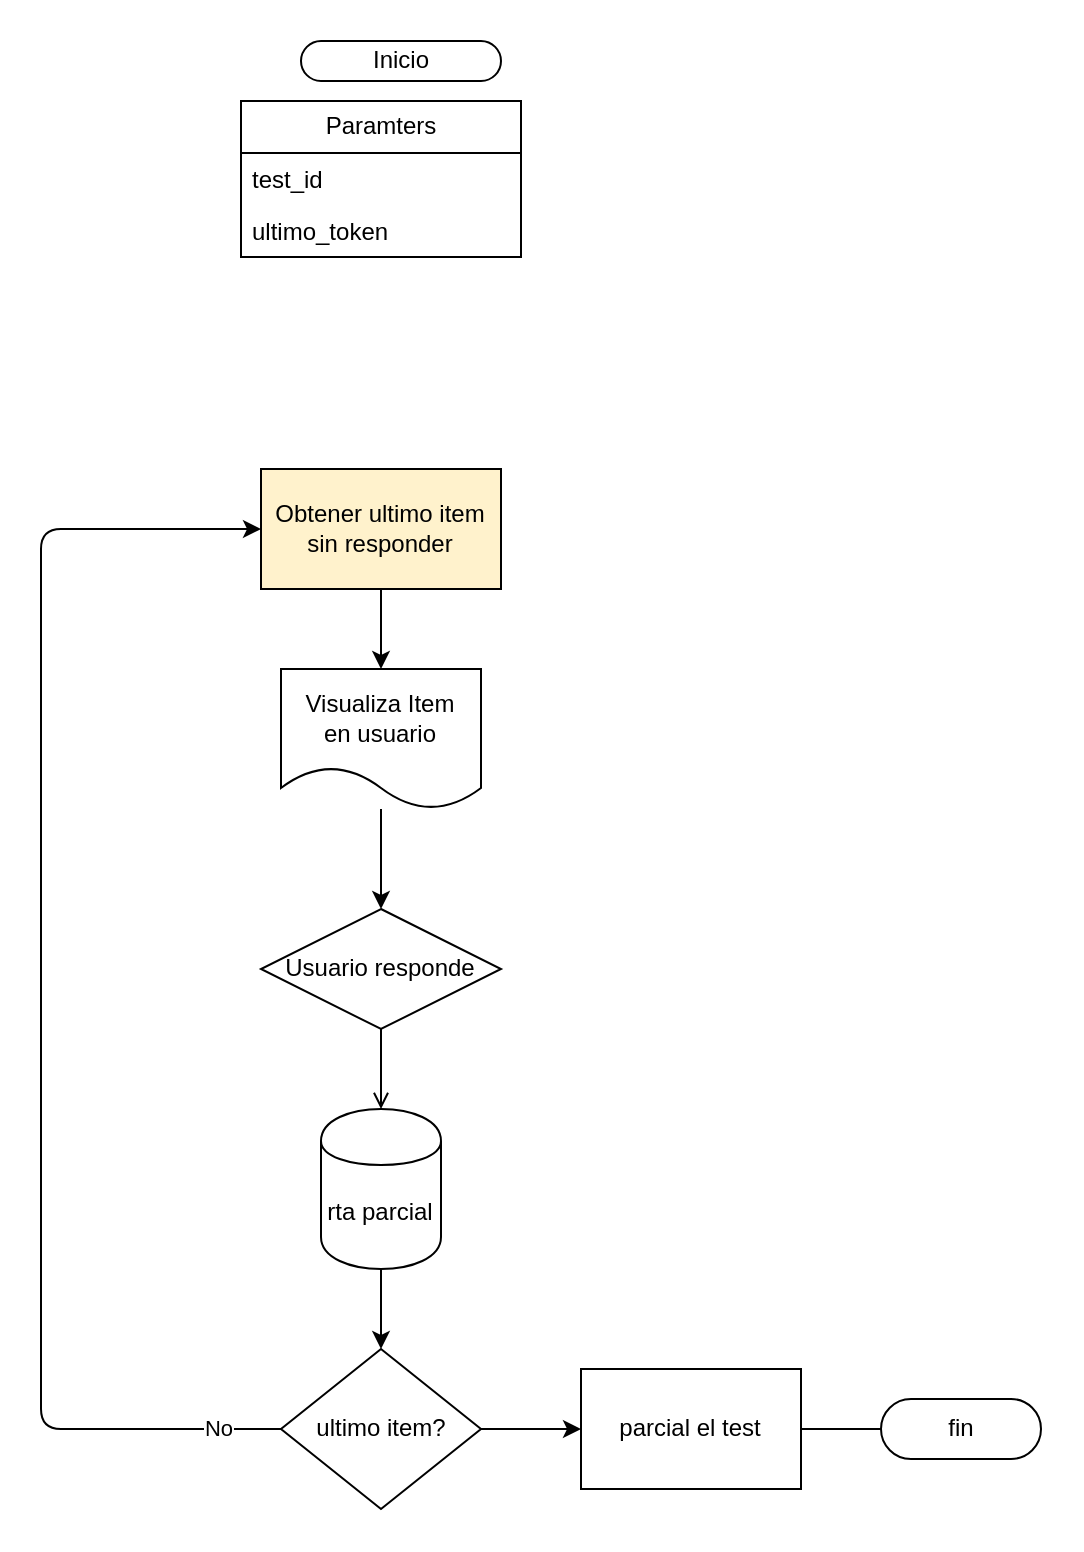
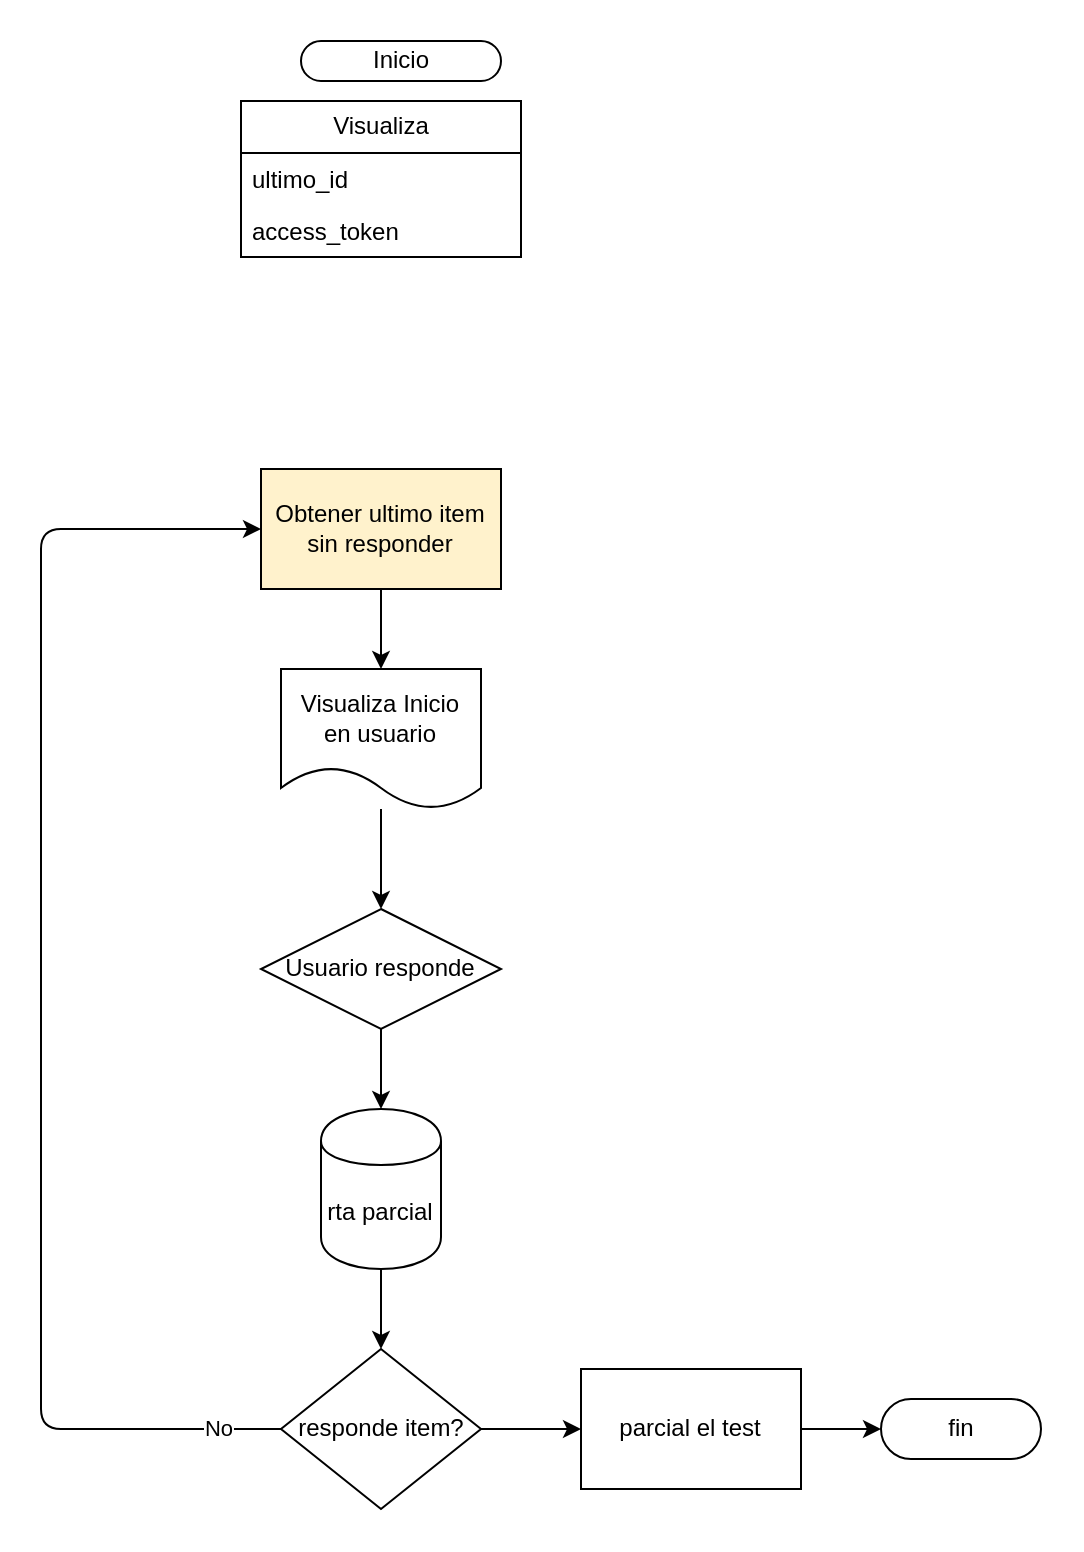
node "Paramters": label "Paramters" -> "Visualiza"
node "test_id": label "test_id" -> "ultimo_id"
node "ultimo_token": label "ultimo_token" -> "access_token"
node "Visualiza Item en usuario": label "Visualiza Item en usuario" -> "Visualiza Inicio en usuario"
edge "Usuario responde" -> "rta parcial": arrowhead open -> classic
node "ultimo item?": label "ultimo item?" -> "responde item?"
edge "parcial el test" -- "fin": arrowhead none -> classic
